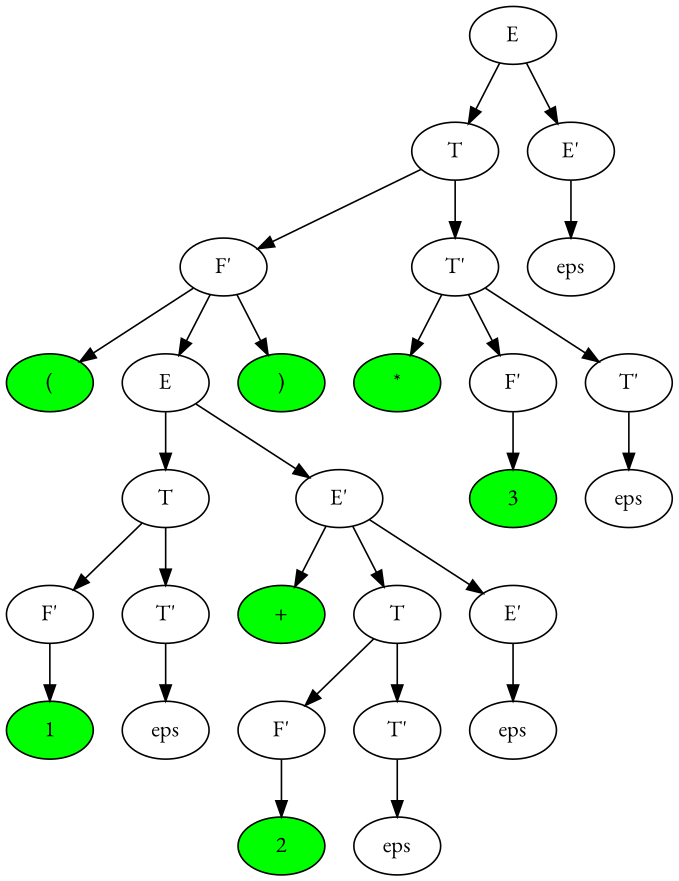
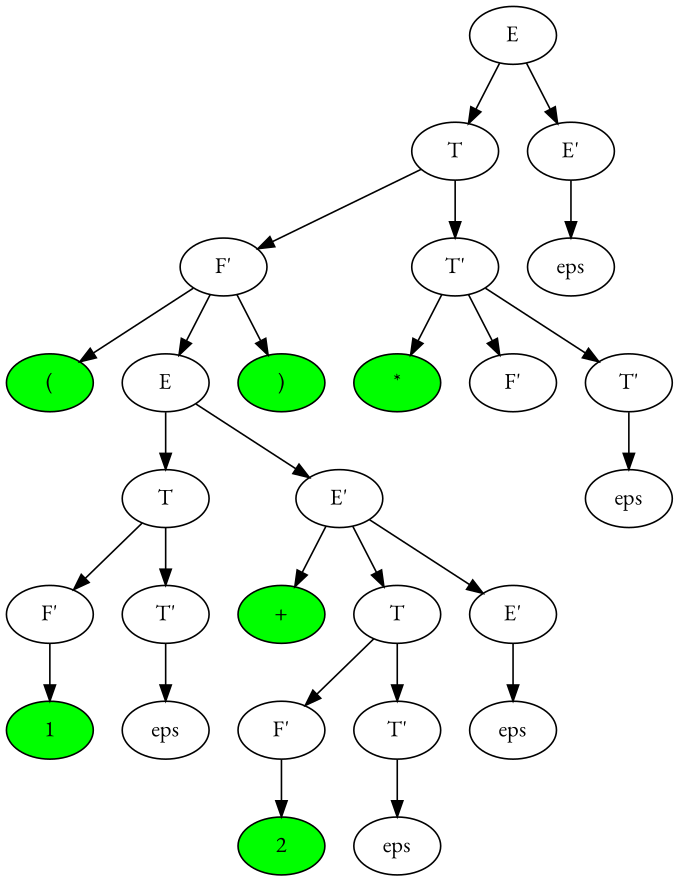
node "3": removed
